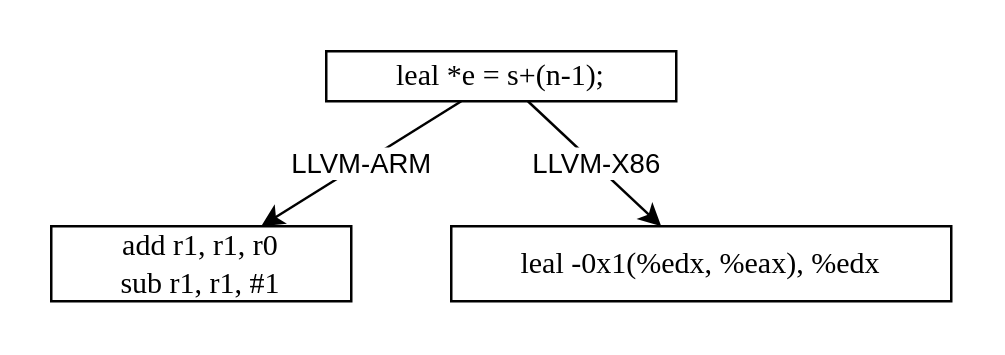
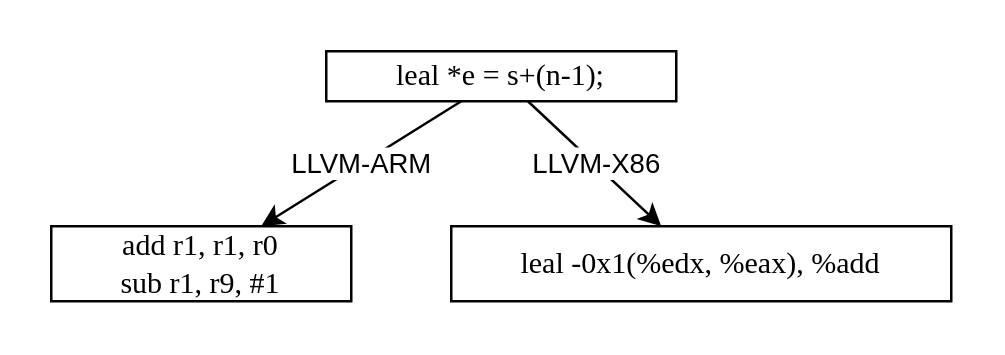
node "add r1, r1, r0 sub r1, r1, #1": label "add r1, r1, r0 sub r1, r1, #1" -> "add r1, r1, r0 sub r1, r9, #1"
node "leal -0x1(%edx, %eax), %edx": label "leal -0x1(%edx, %eax), %edx" -> "leal -0x1(%edx, %eax), %add"
